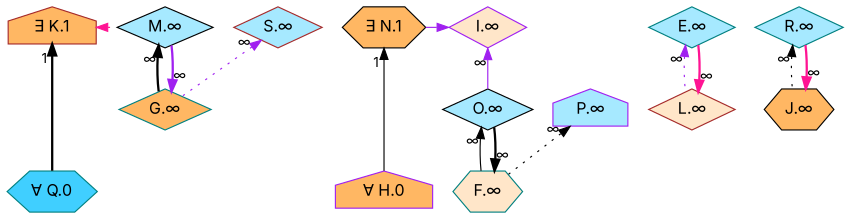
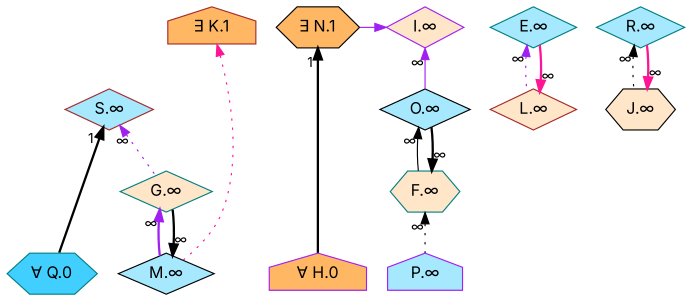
node "G.∞": fillcolor #ffb763 -> #ffe6c9
node "J.∞": fillcolor #ffb763 -> #ffe6c9
edge "∀ Q.0" -> "∃ K.1": now "∀ Q.0" -> "S.∞"
edge "∀ H.0" -> "∃ N.1": style solid -> bold
edge "F.∞" -> "P.∞": reversed
